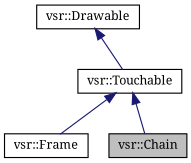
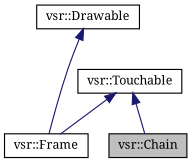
edge "vsr::Touchable" -> "vsr::Drawable": now "vsr::Frame" -> "vsr::Drawable"
